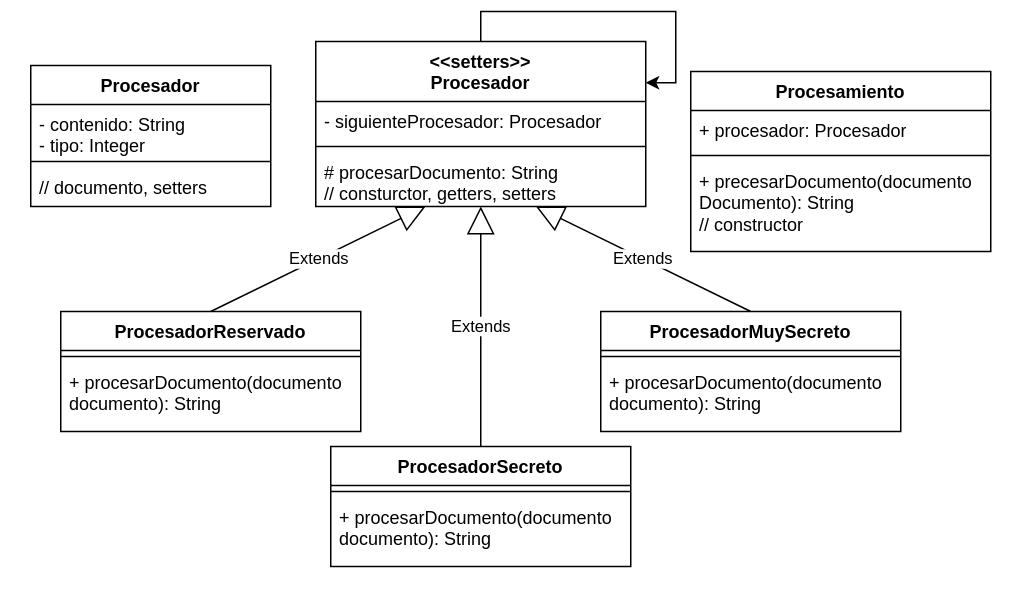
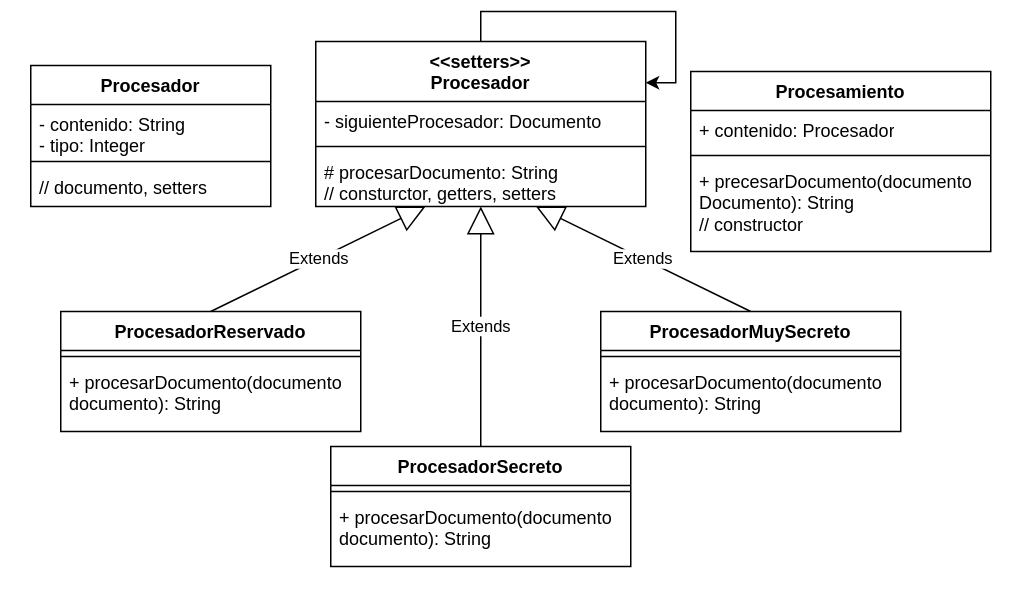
node "- siguienteProcesador: Procesador": label "- siguienteProcesador: Procesador" -> "- siguienteProcesador: Documento"
node "+ procesador: Procesador": label "+ procesador: Procesador" -> "+ contenido: Procesador"
